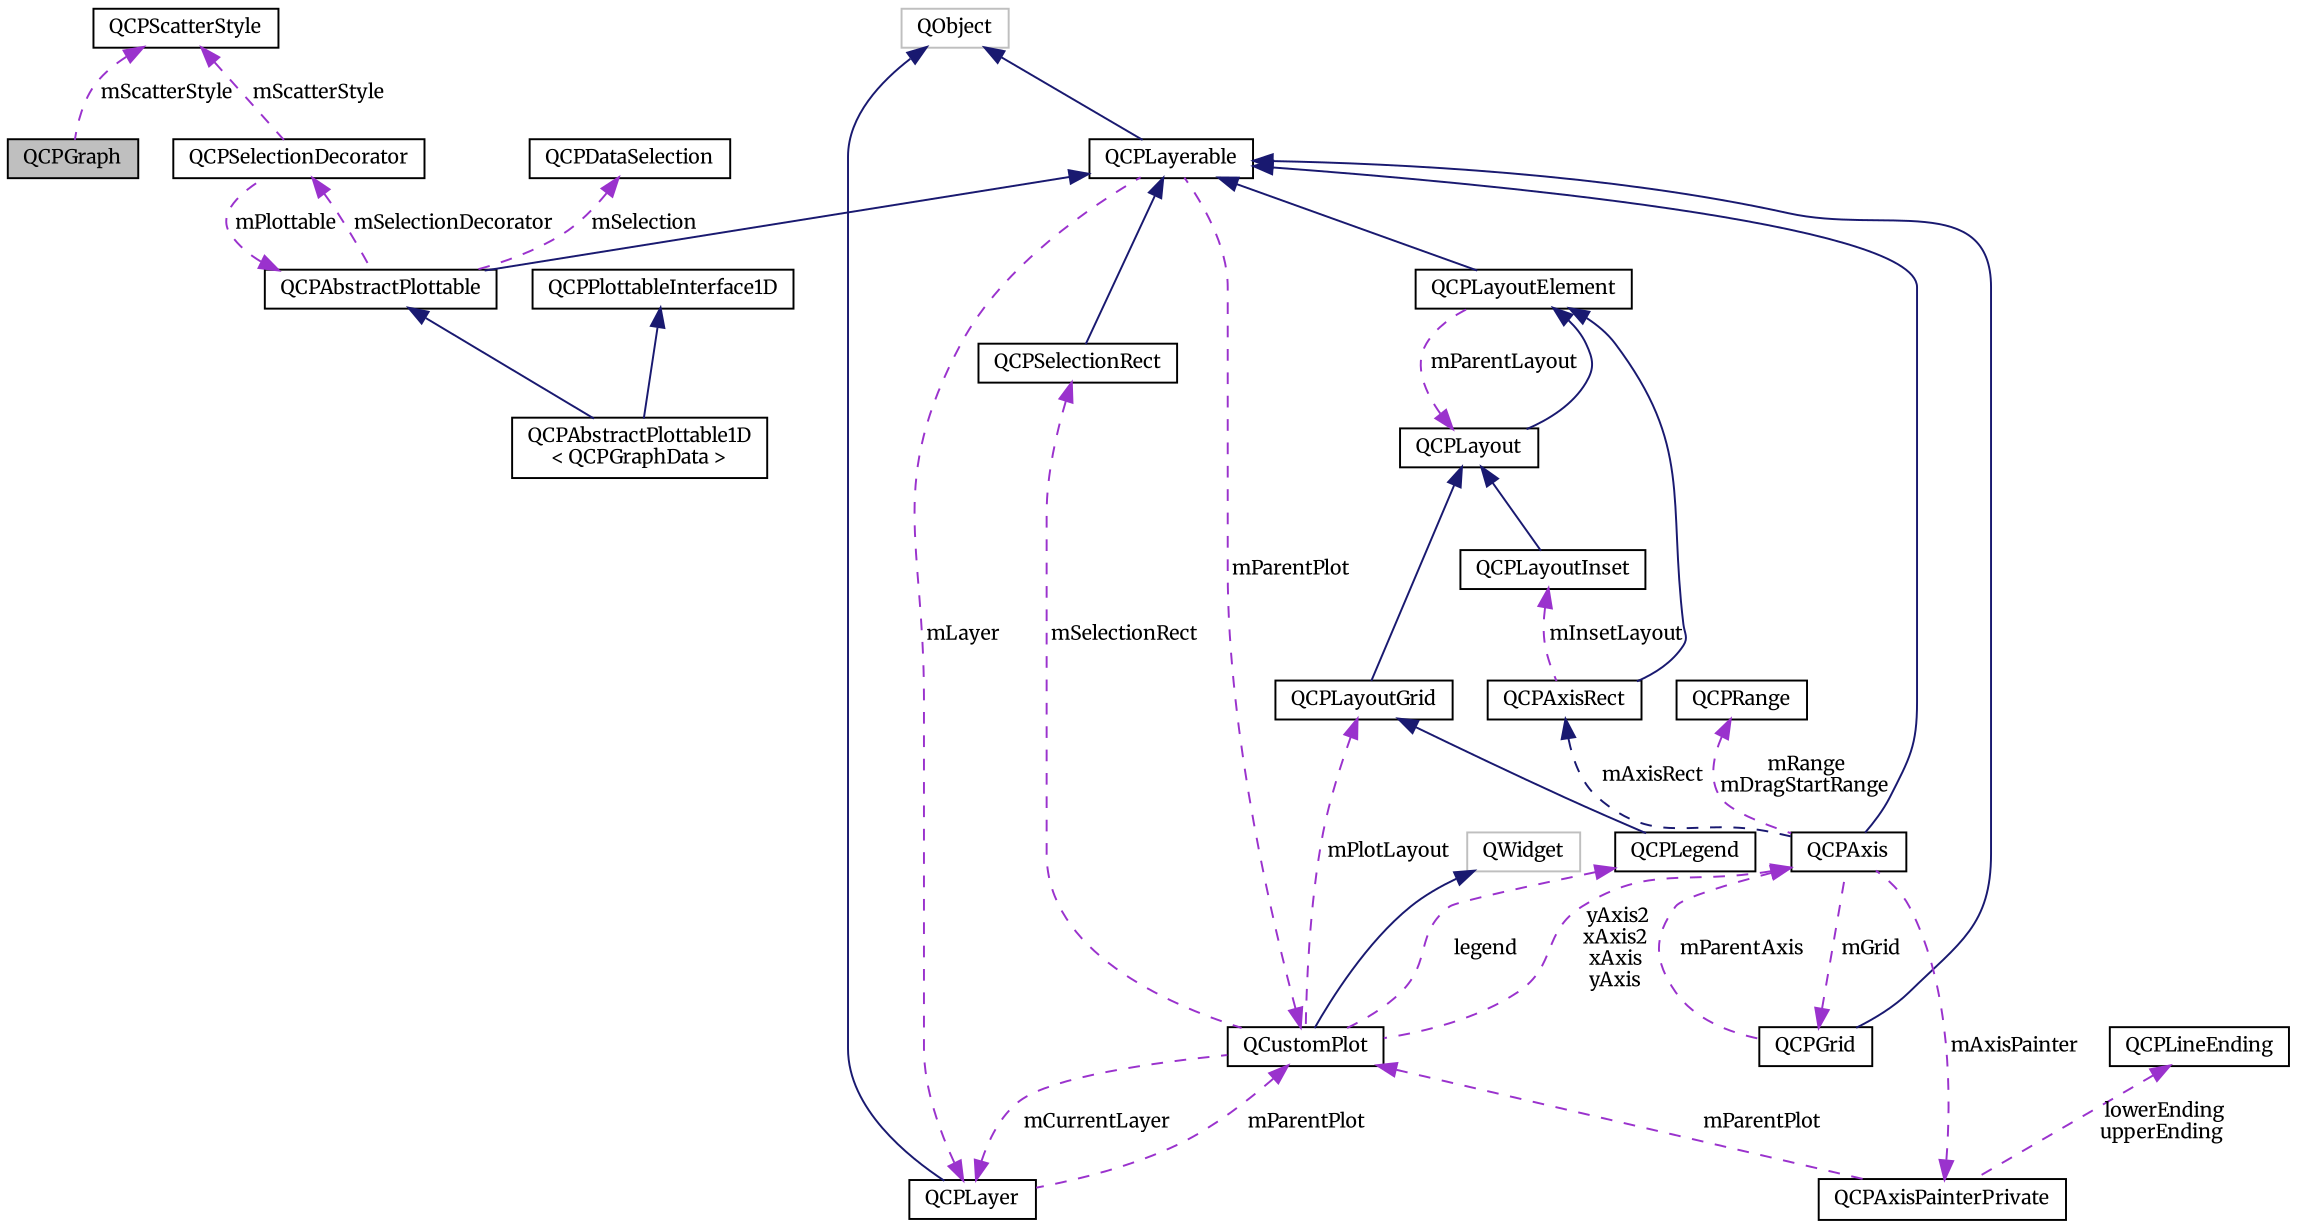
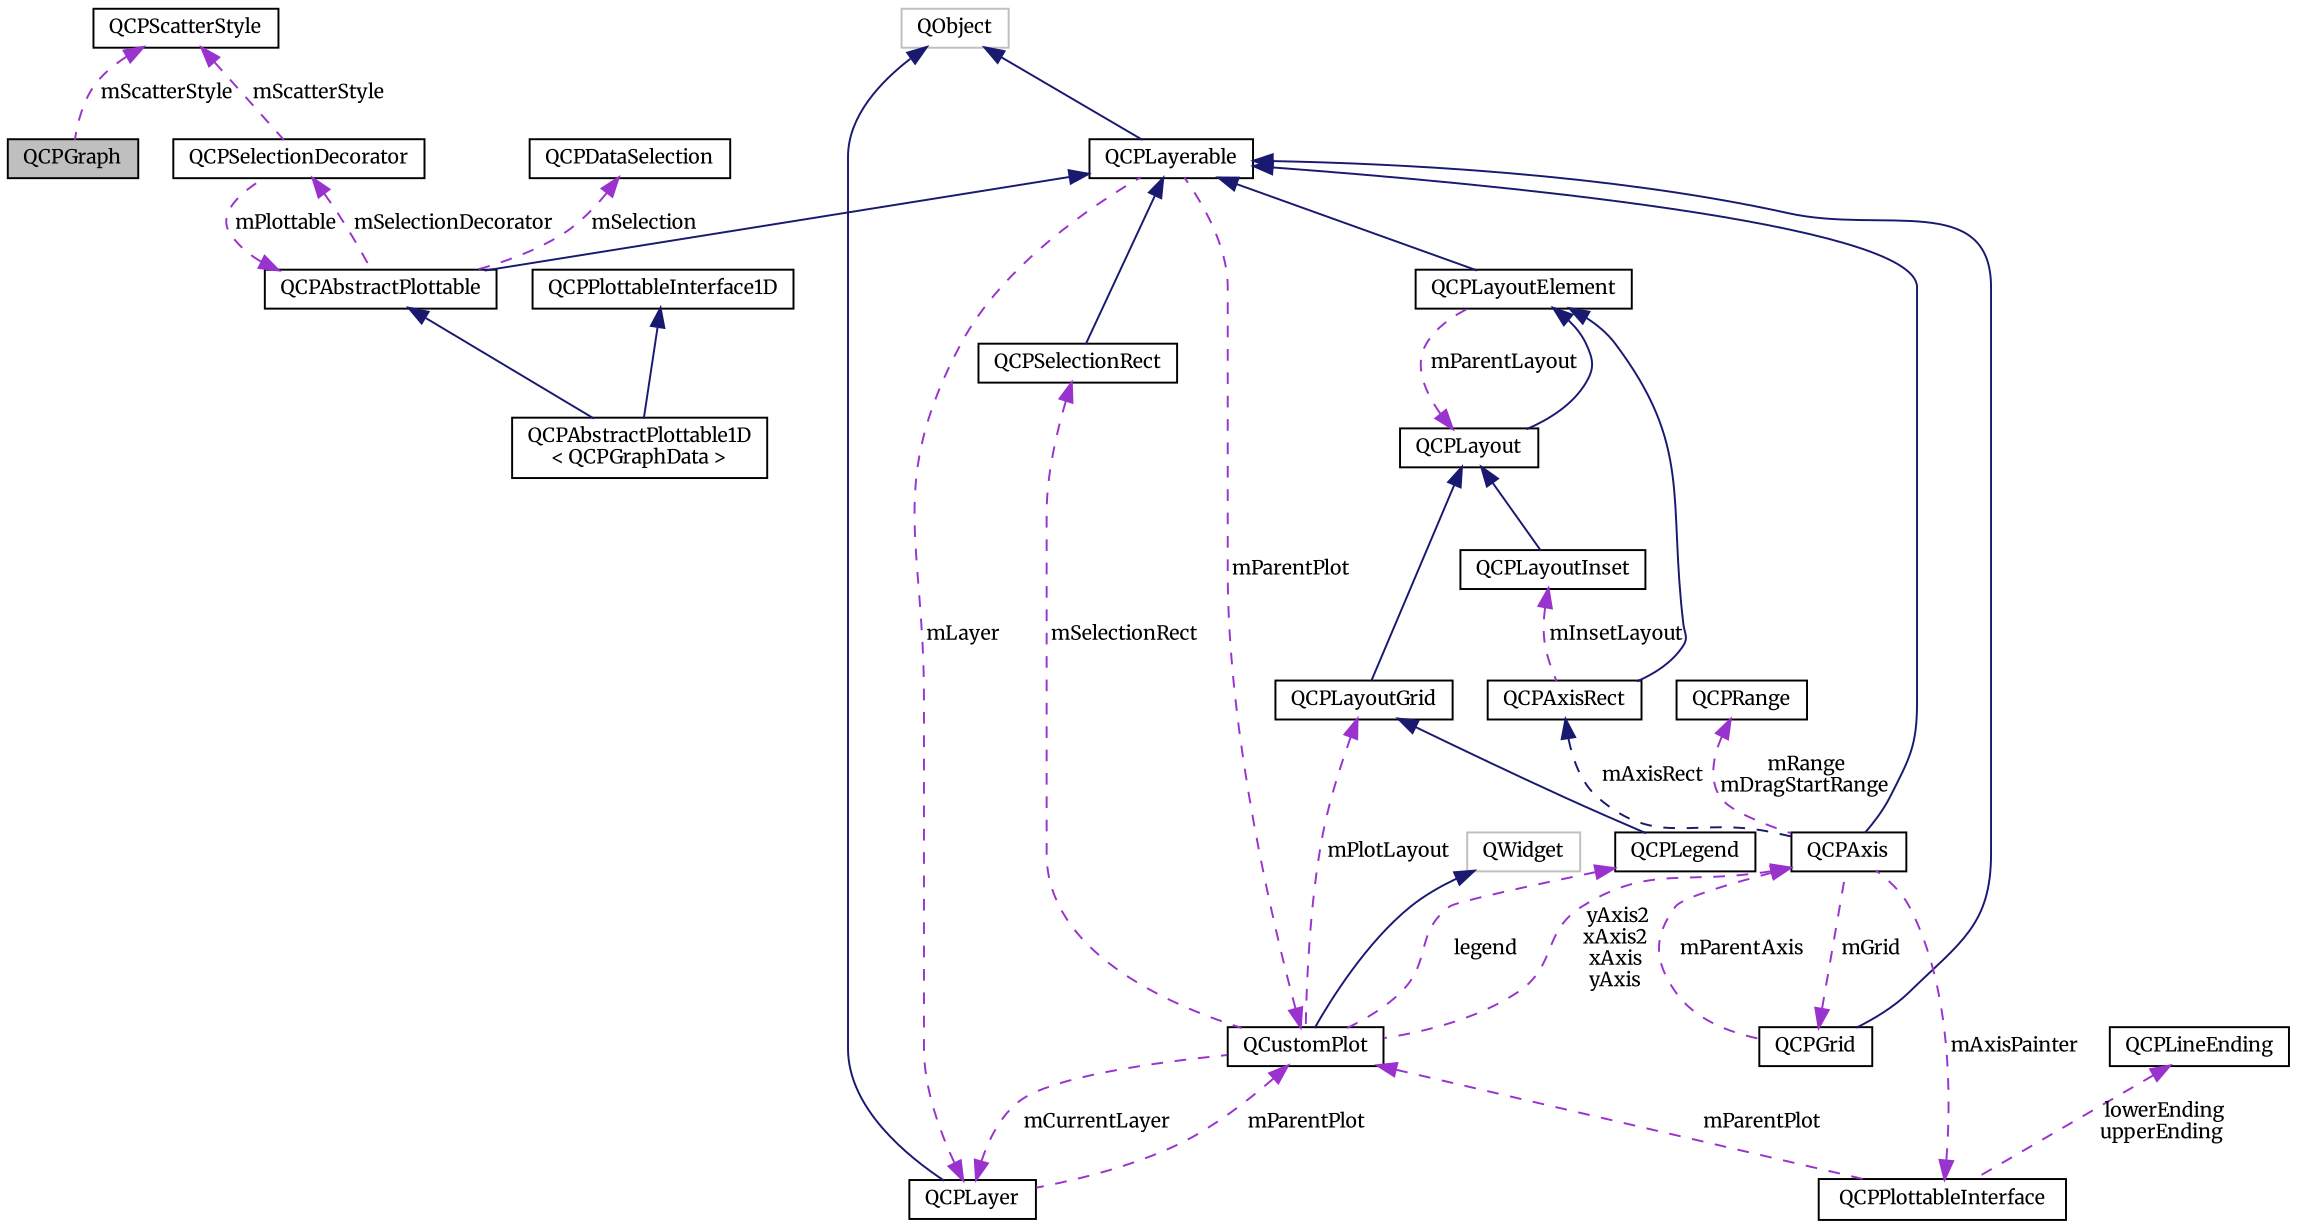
node "QCPAxisPainterPrivate": label "QCPAxisPainterPrivate" -> "QCPPlottableInterface"
